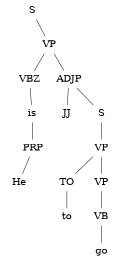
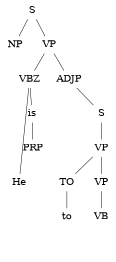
node "NP": added
node "JJ": removed
edge "PRP" -- "He": now "VBZ" -- "He"
node "go": removed
